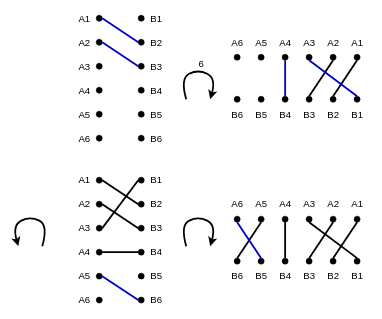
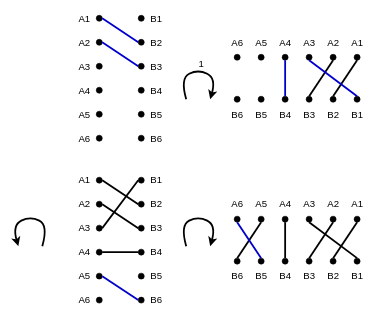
node "6": label "6" -> "1"
